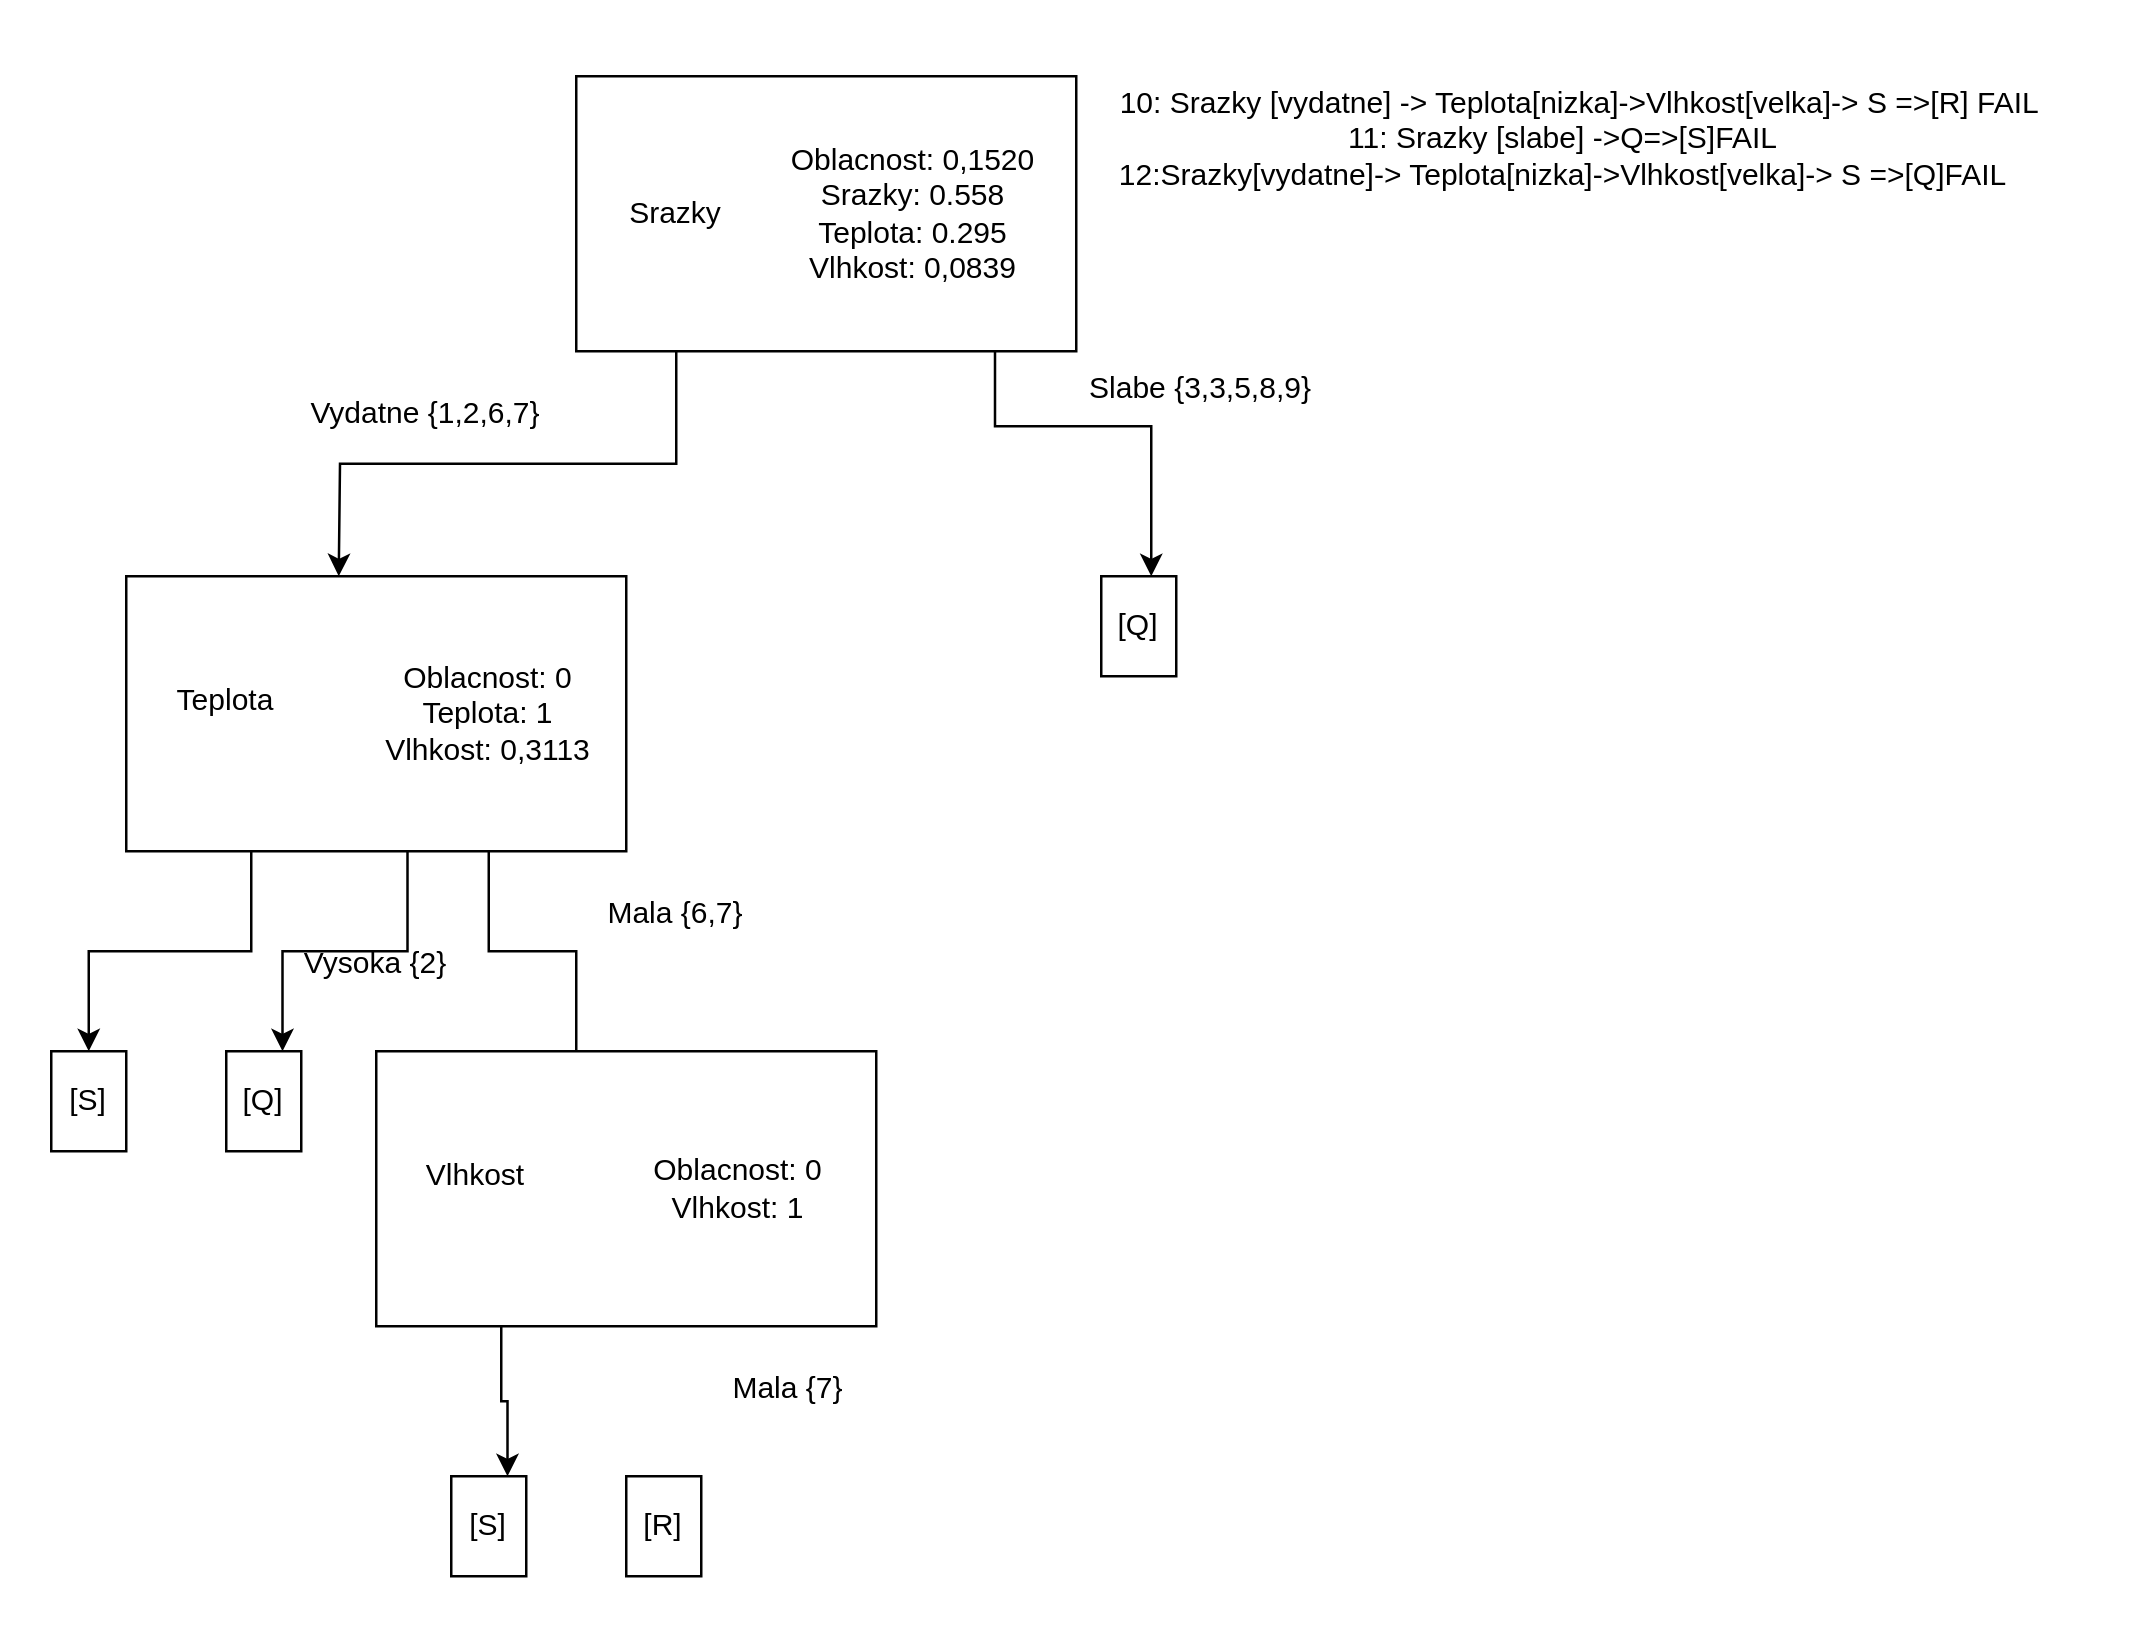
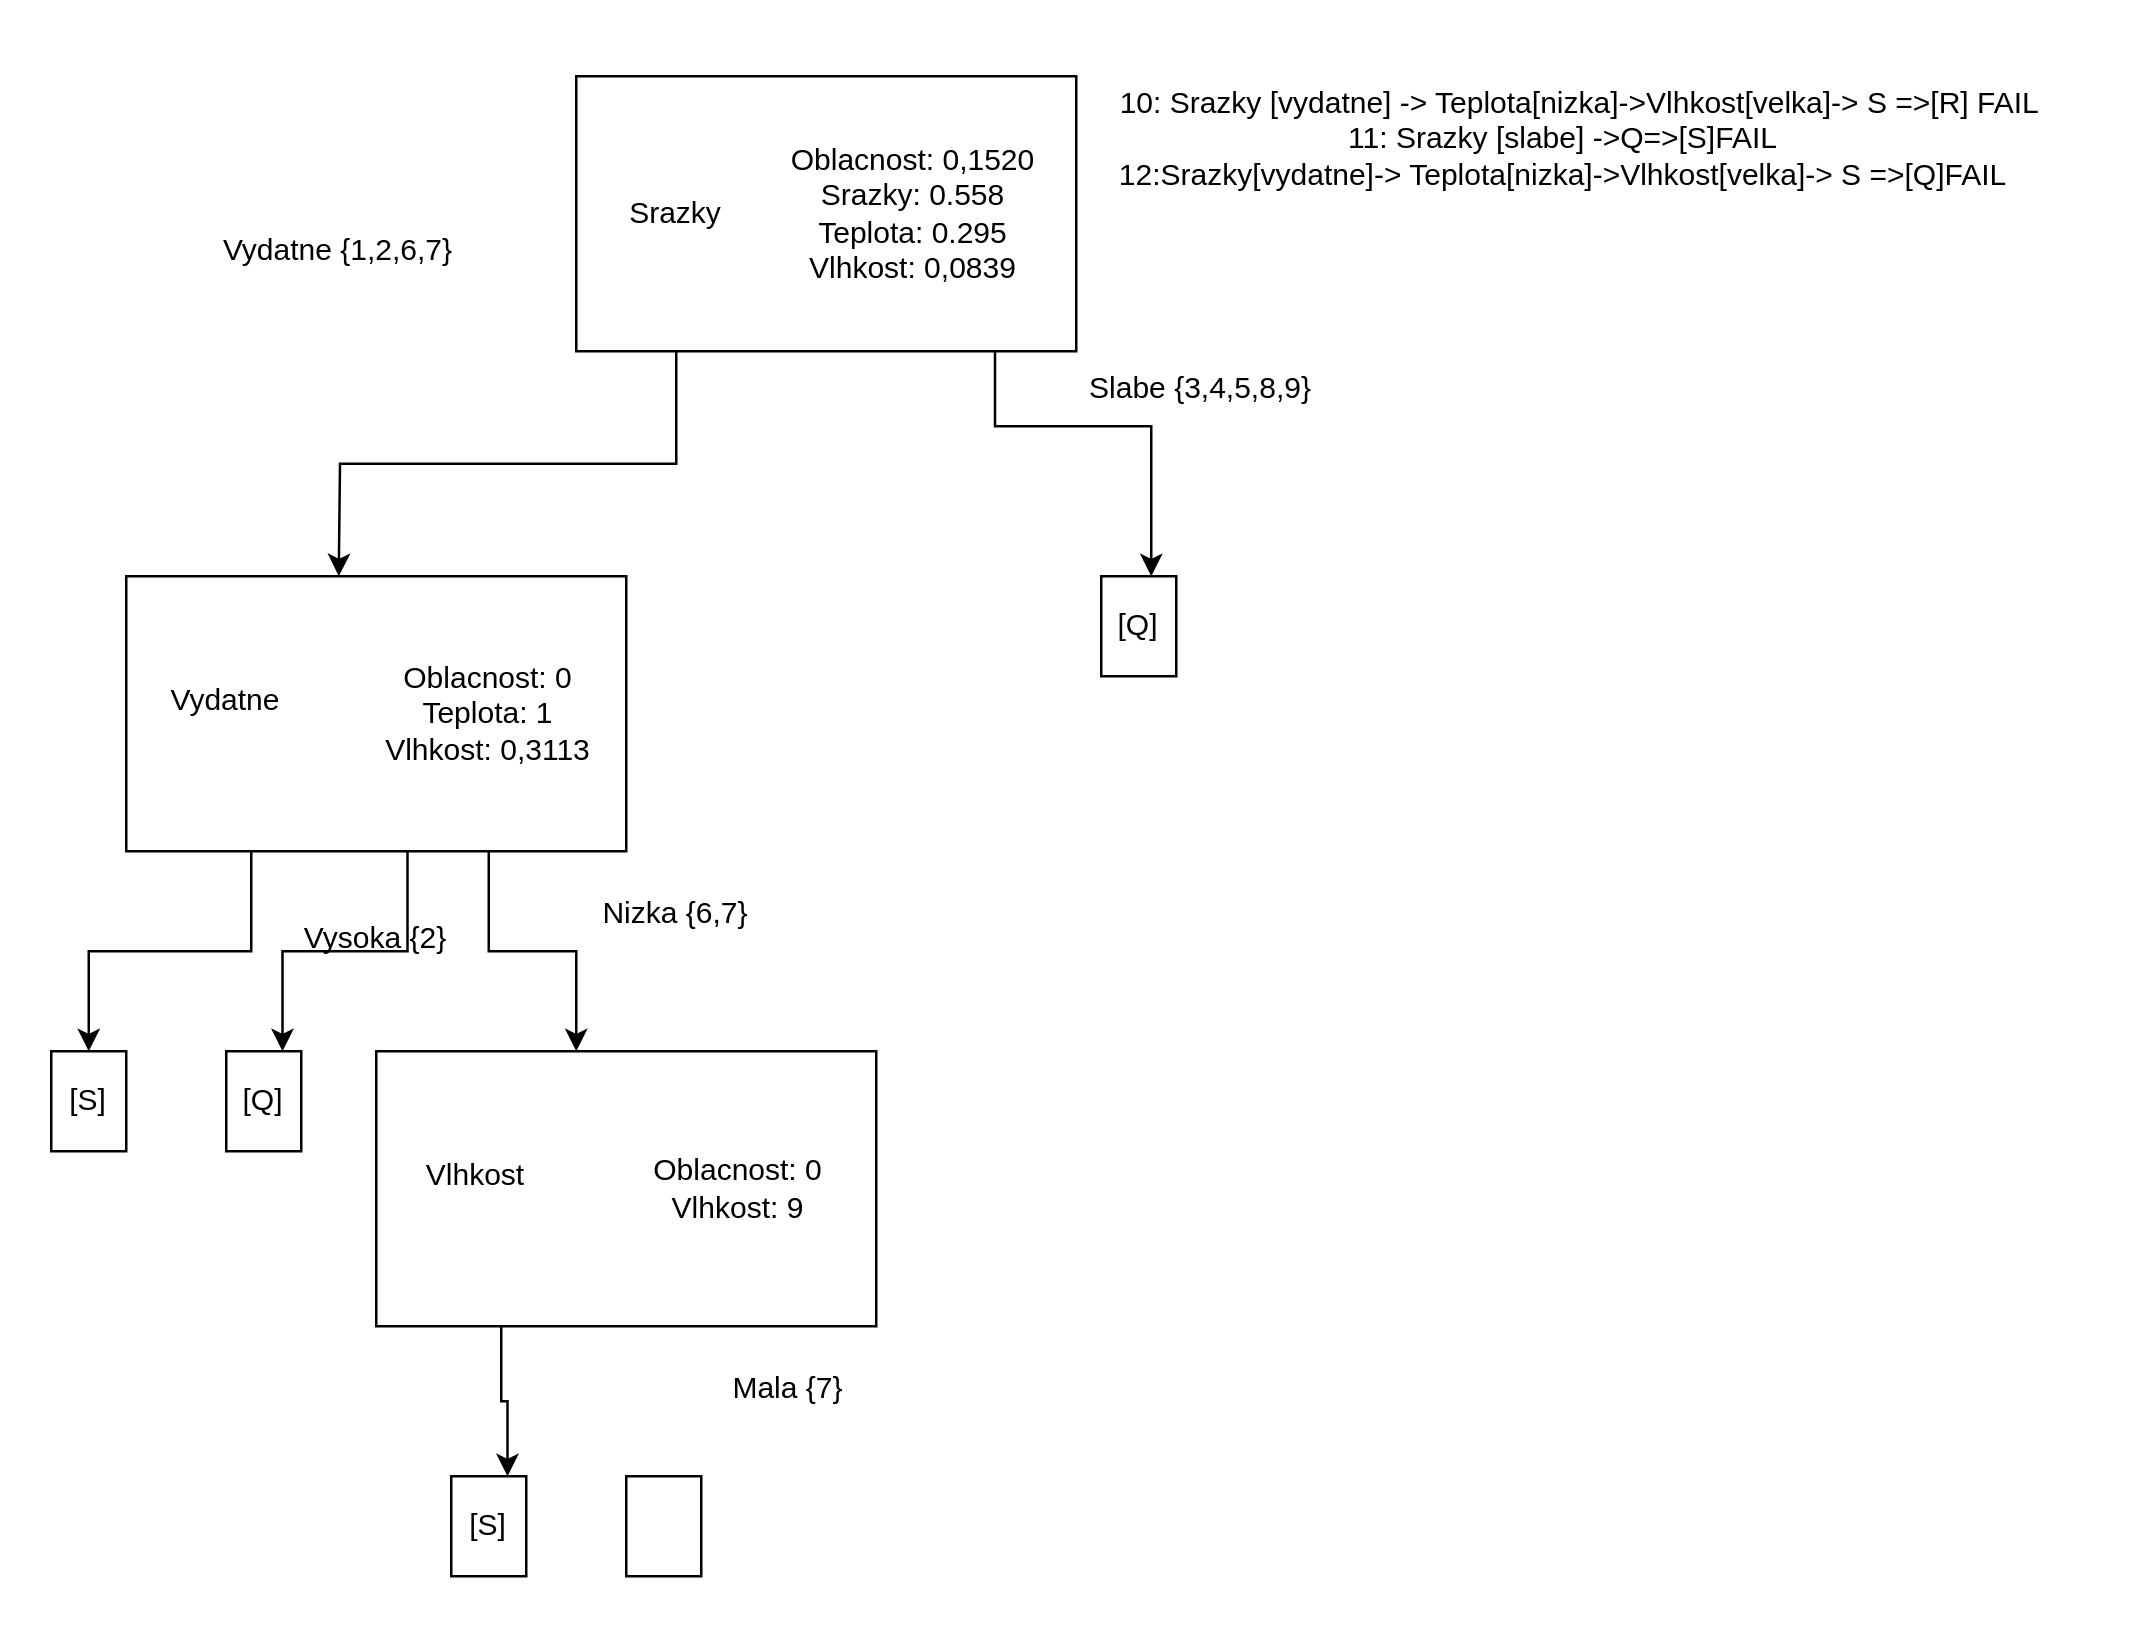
node "Slabe {3,3,5,8,9}": label "Slabe {3,3,5,8,9}" -> "Slabe {3,4,5,8,9}"
node "Vydatne {1,2,6,7}": moved (426, 414) -> (339, 251)
node "Teplota": label "Teplota" -> "Vydatne"
node "Mala {6,7}": label "Mala {6,7}" -> "Nizka {6,7}"
node "Vysoka {2}": moved (376, 964) -> (376, 939)
edge "Oblacnost: 0 Teplota: 1 Vlhkost: 0,3113" -- "Vlhkost": arrowhead none -> classic
node "Oblacnost: 0 Vlhkost: 1": label "Oblacnost: 0 Vlhkost: 1" -> "Oblacnost: 0 Vlhkost: 9"
node "[R]": removed
